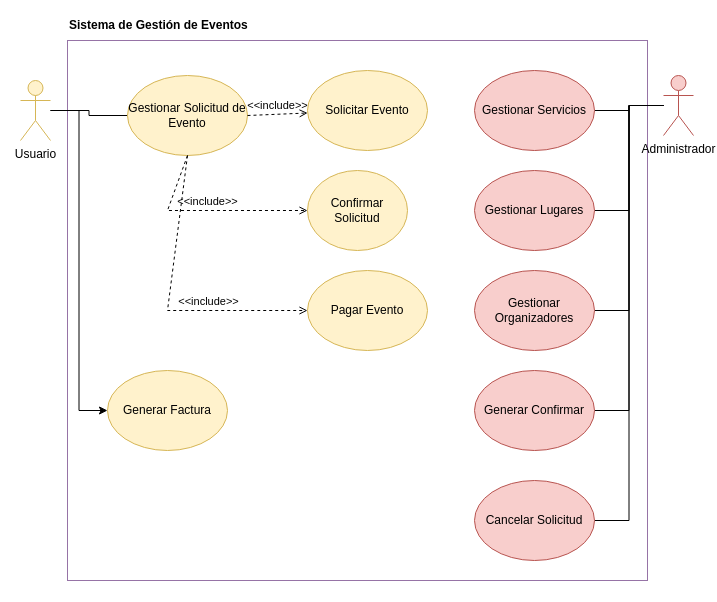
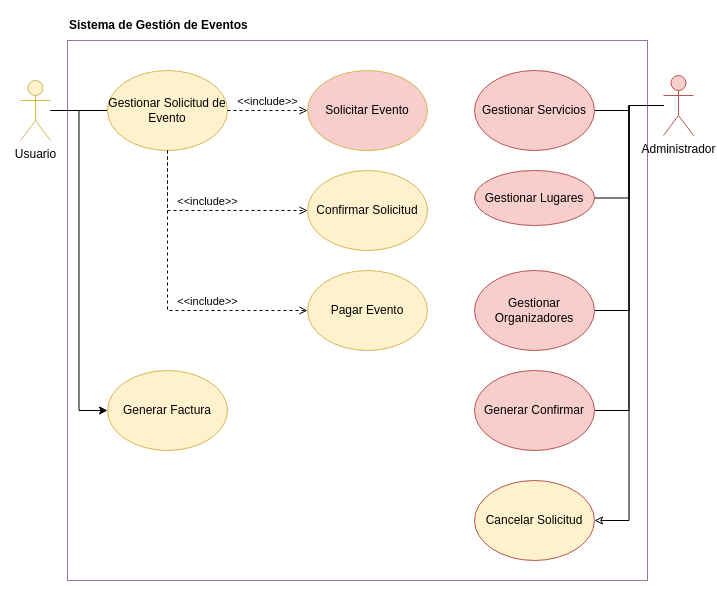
node "Solicitar Evento": fillcolor #fff2cc -> #f8cecc
node "Gestionar Solicitud de Evento": moved (188, 116) -> (168, 111)
node "Confirmar Solicitud": size 100x80 -> 120x80
node "Gestionar Lugares": size 120x80 -> 120x55
node "Cancelar Solicitud": fillcolor #f8cecc -> #fff2cc
edge "Administrador" -- "Cancelar Solicitud": arrowhead none -> classic
